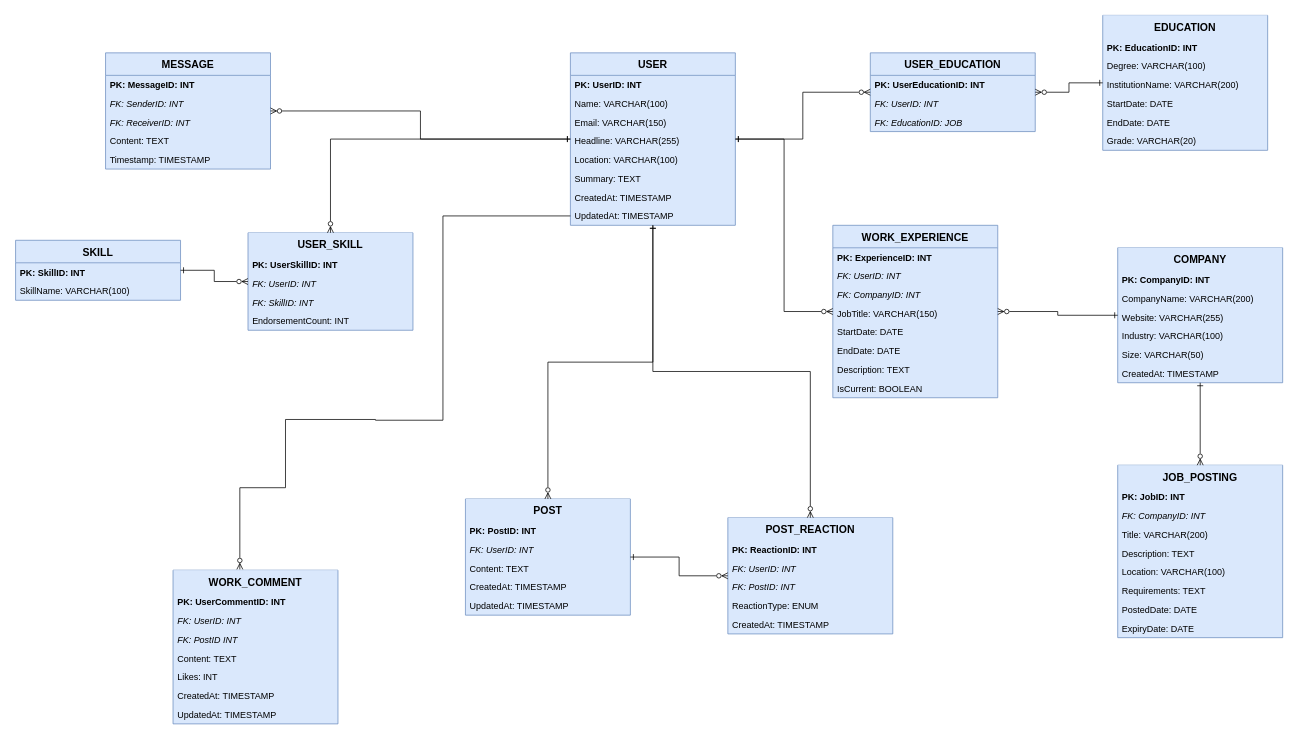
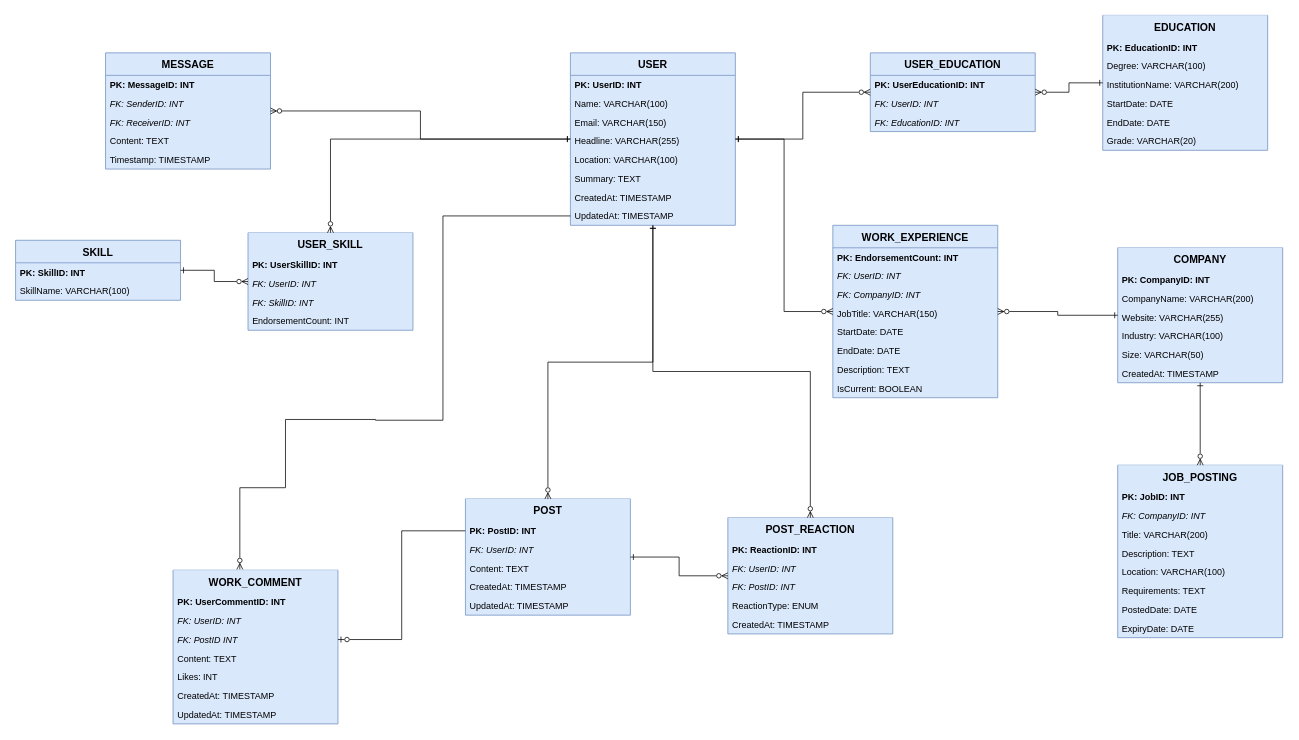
node "FK: EducationID: JOB": label "FK: EducationID: JOB" -> "FK: EducationID: INT"
node "PK: ExperienceID: INT": label "PK: ExperienceID: INT" -> "PK: EndorsementCount: INT"
edge "PK: PostID: INT" -> "FK: PostID INT": added
